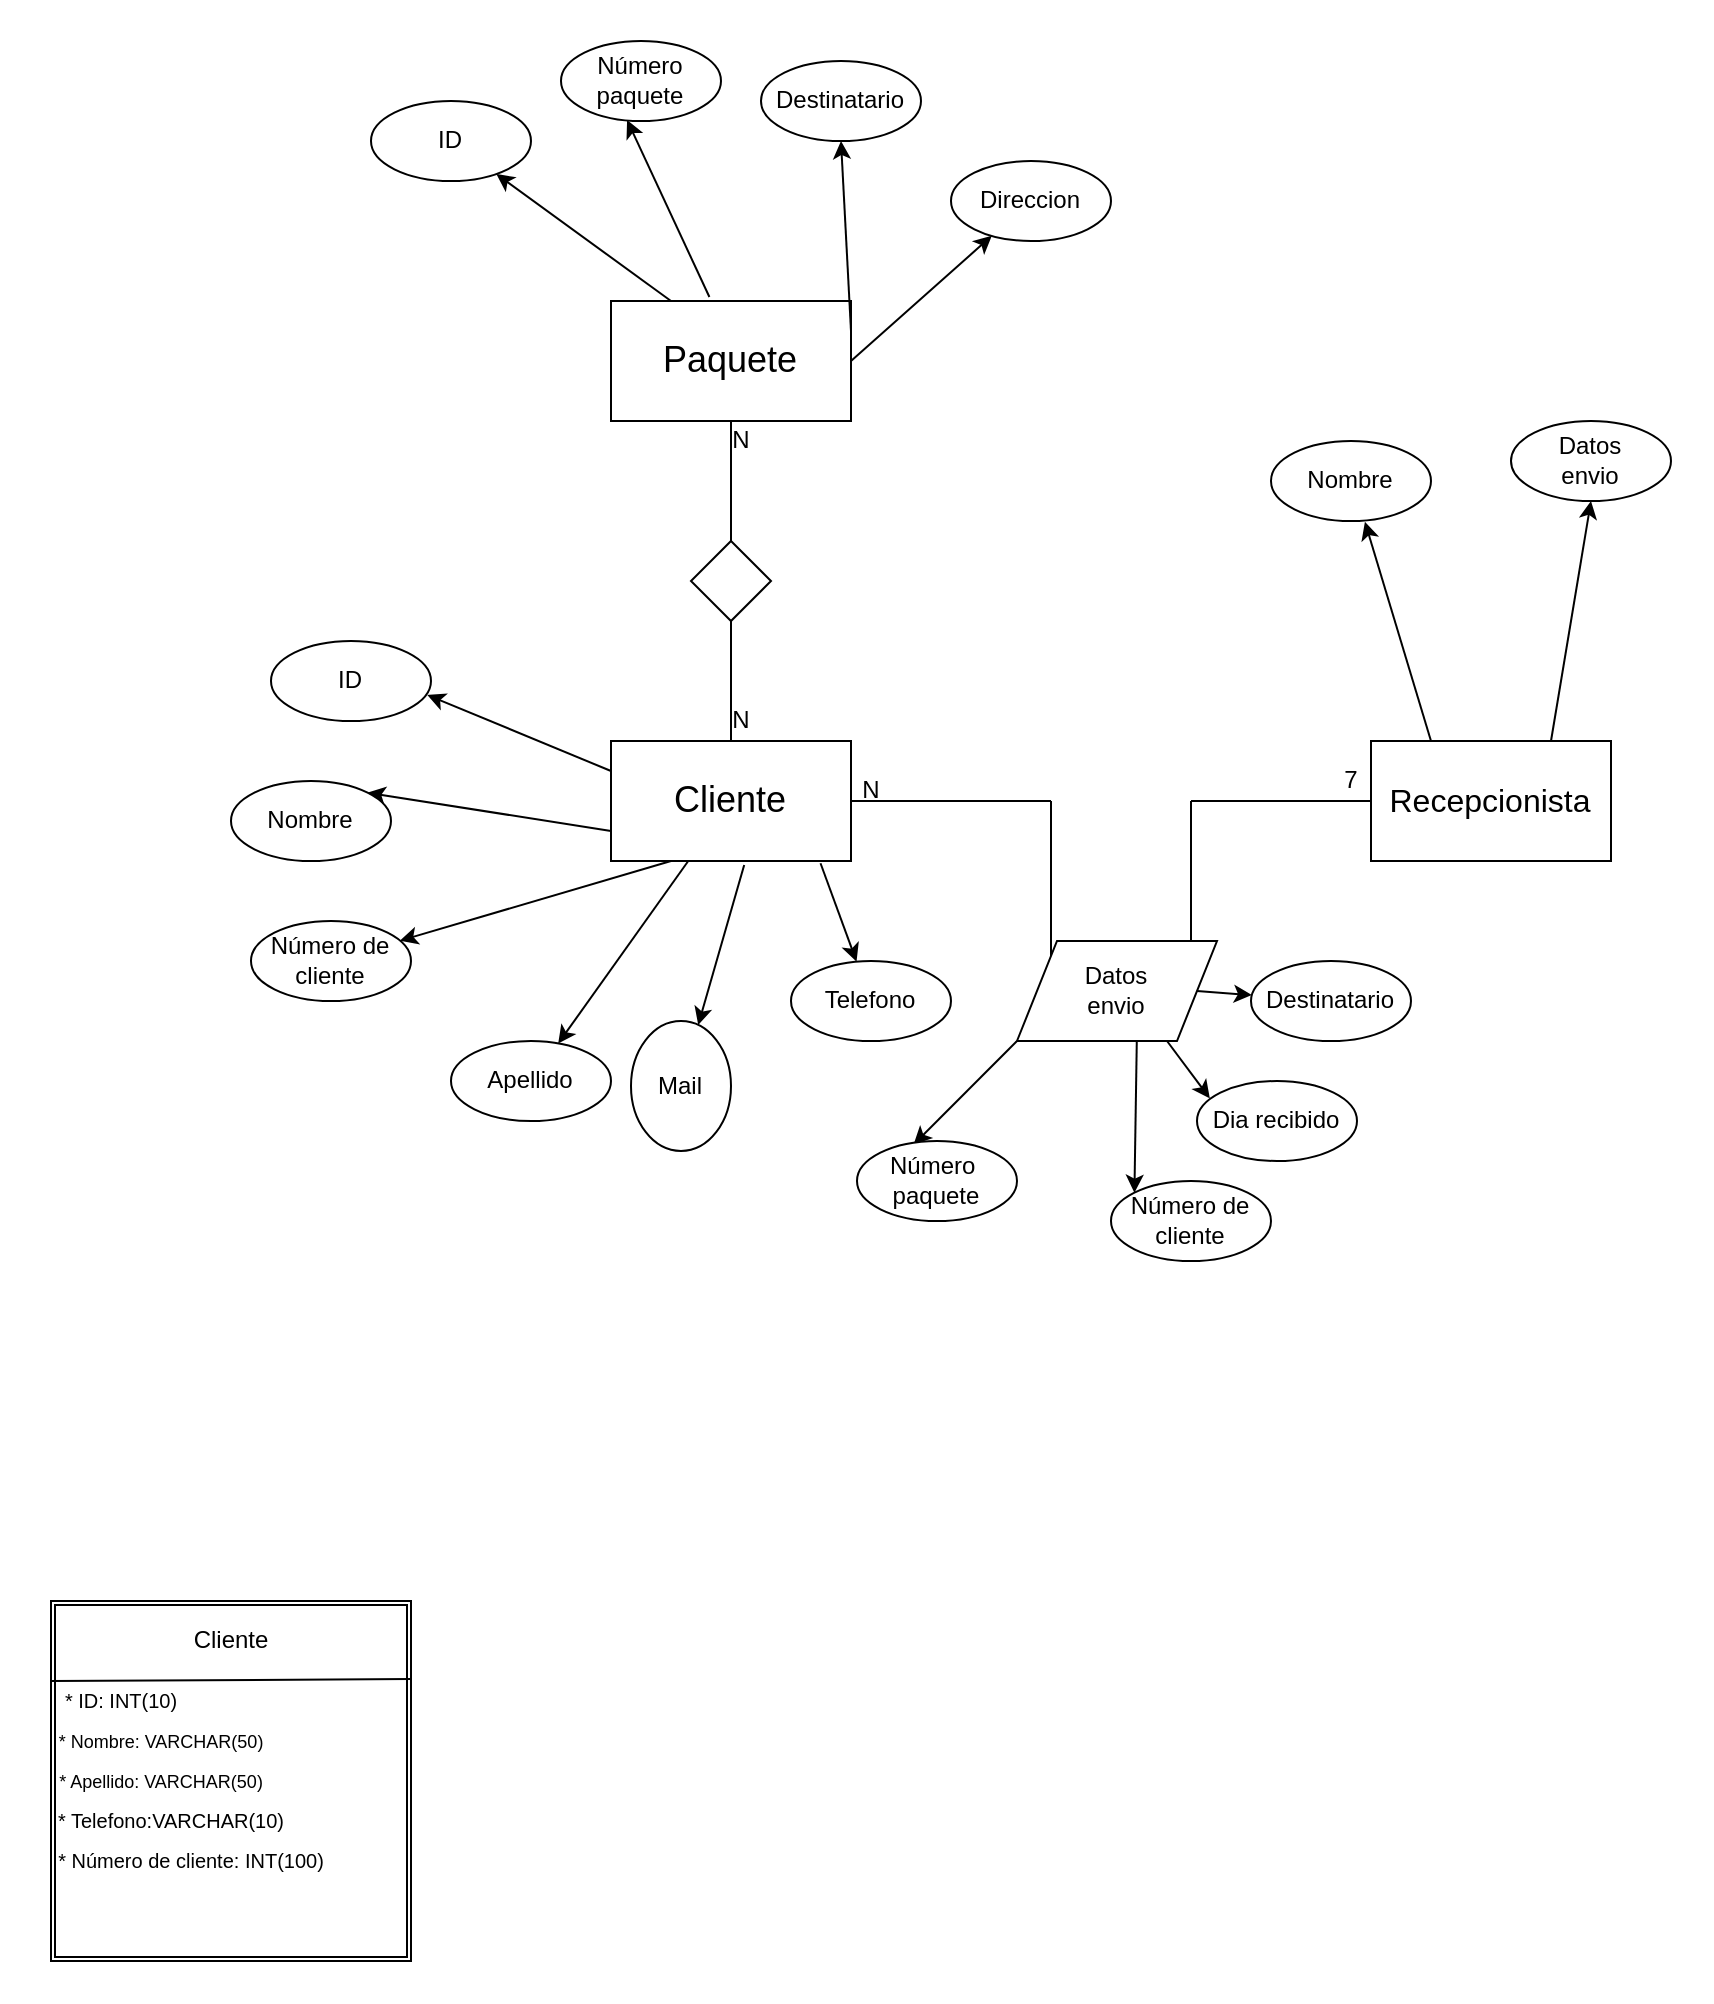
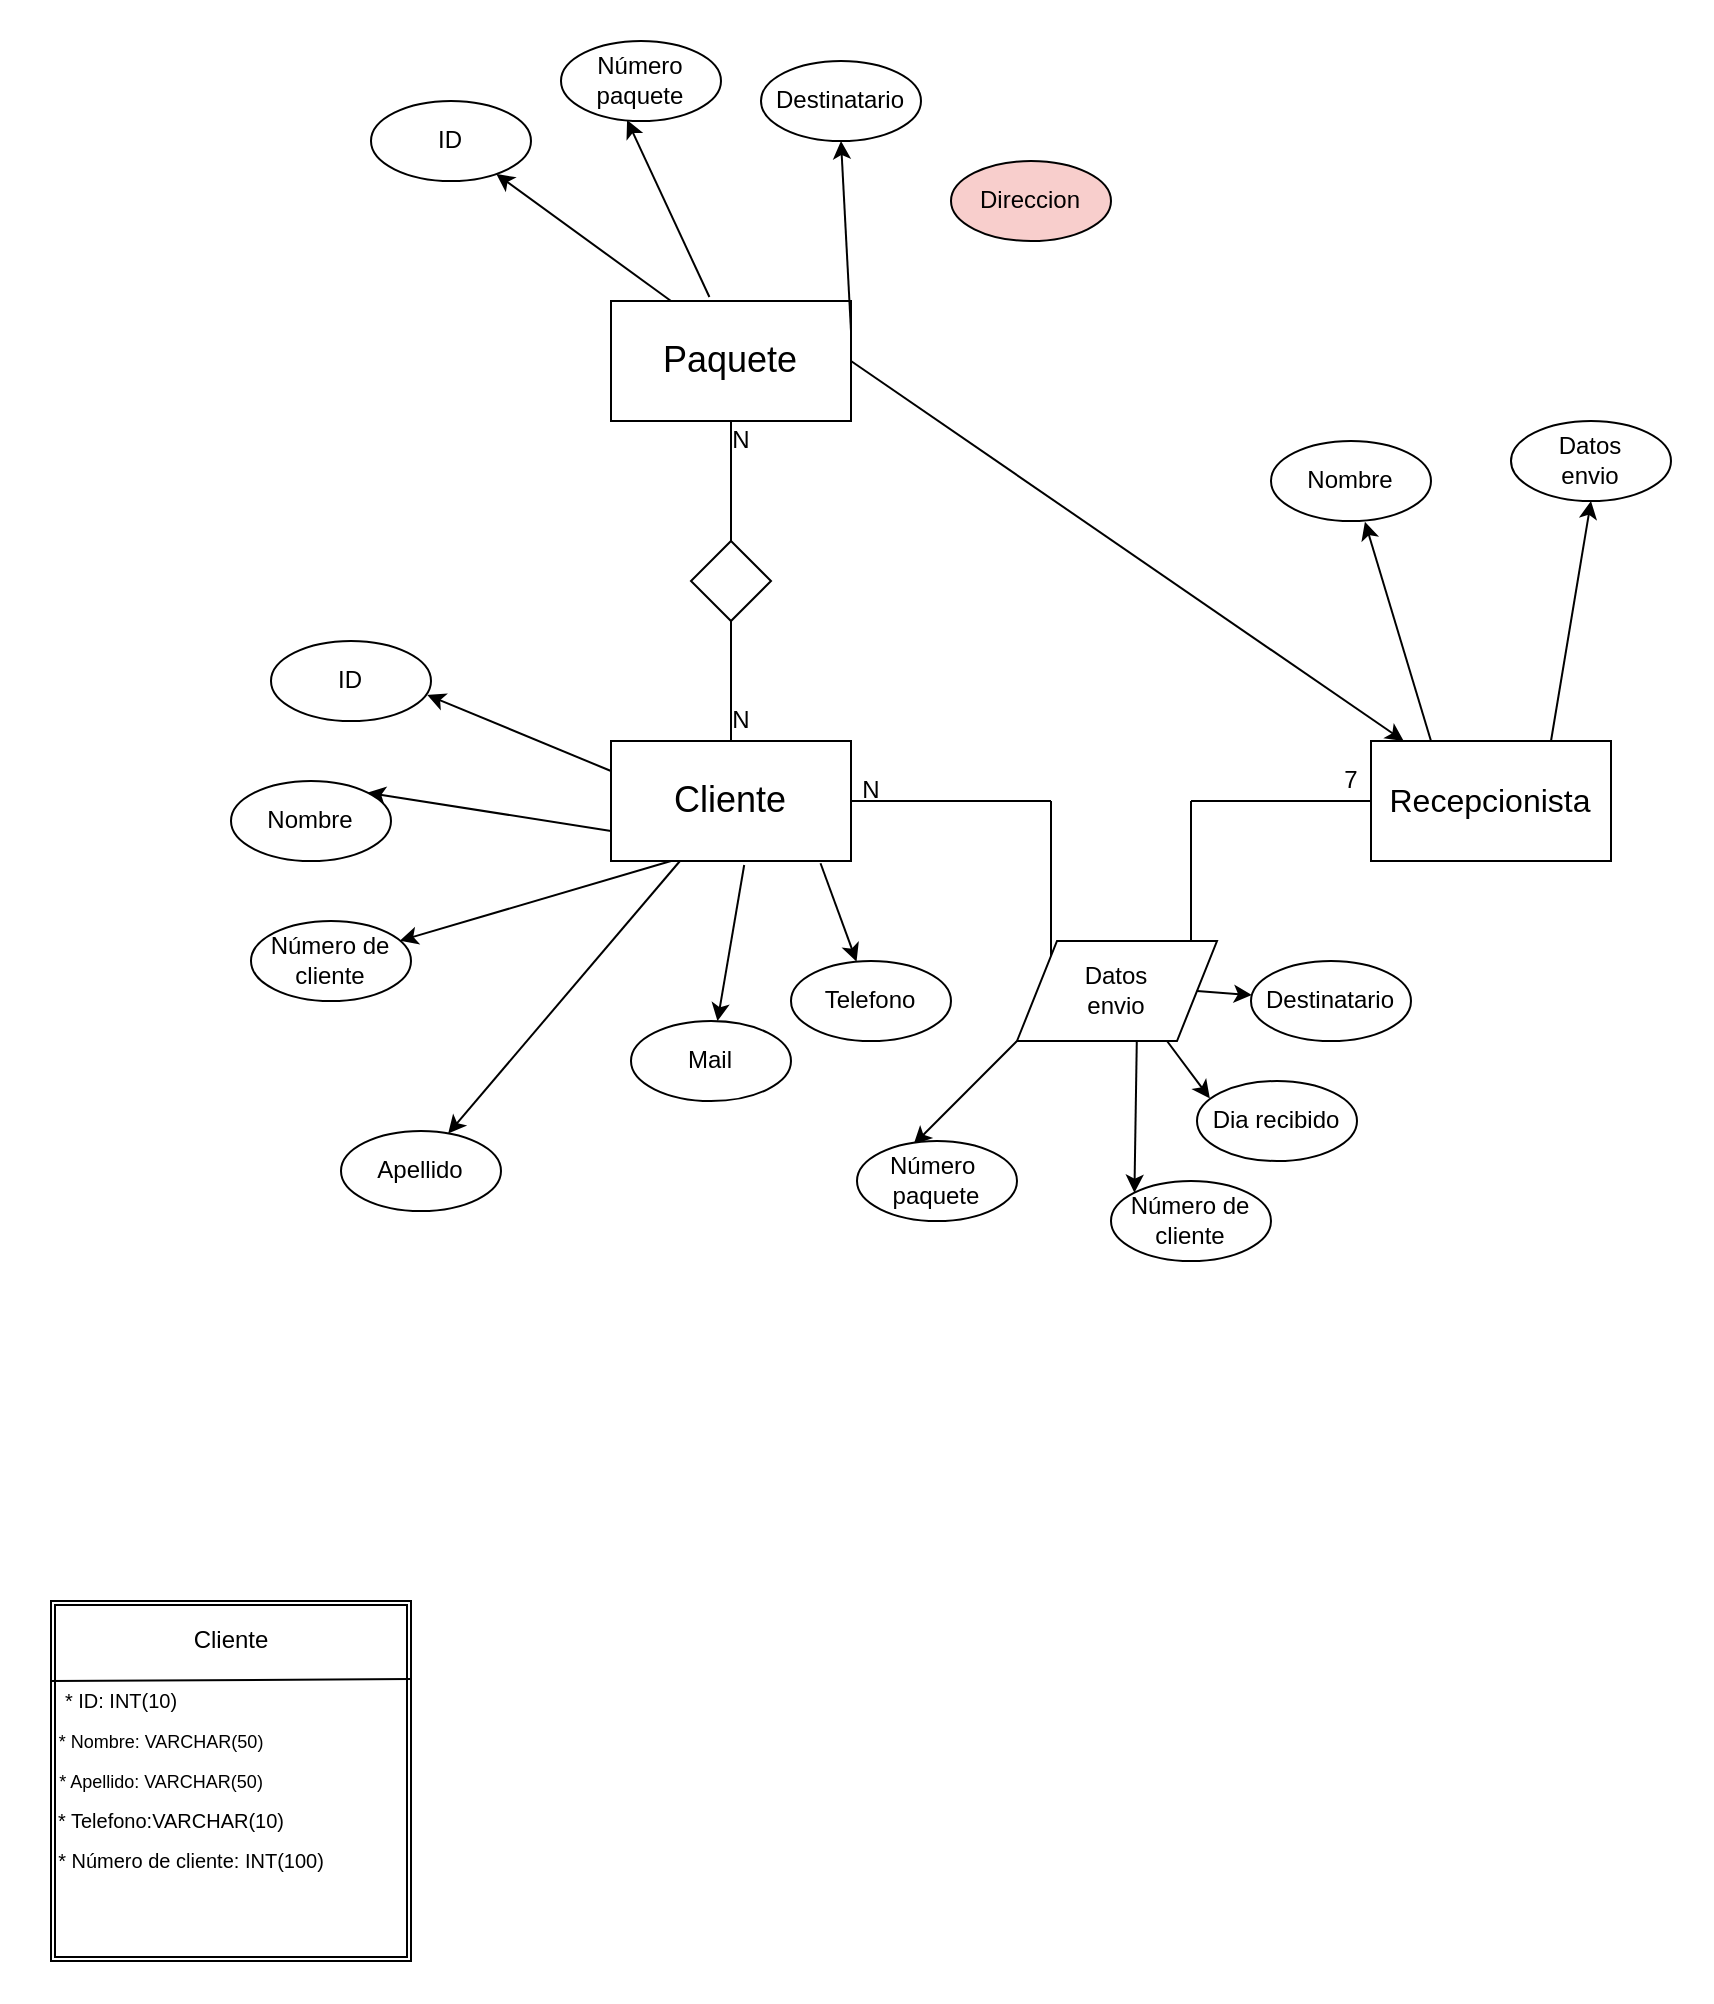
node "Direccion": fillcolor #ffffff -> #f8cecc
edge "Paquete" -> "Direccion": now "Paquete" -> "Recepcionista"
node "Apellido": moved (531, 1081) -> (421, 1171)
node "Mail": size 100x130 -> 160x80
